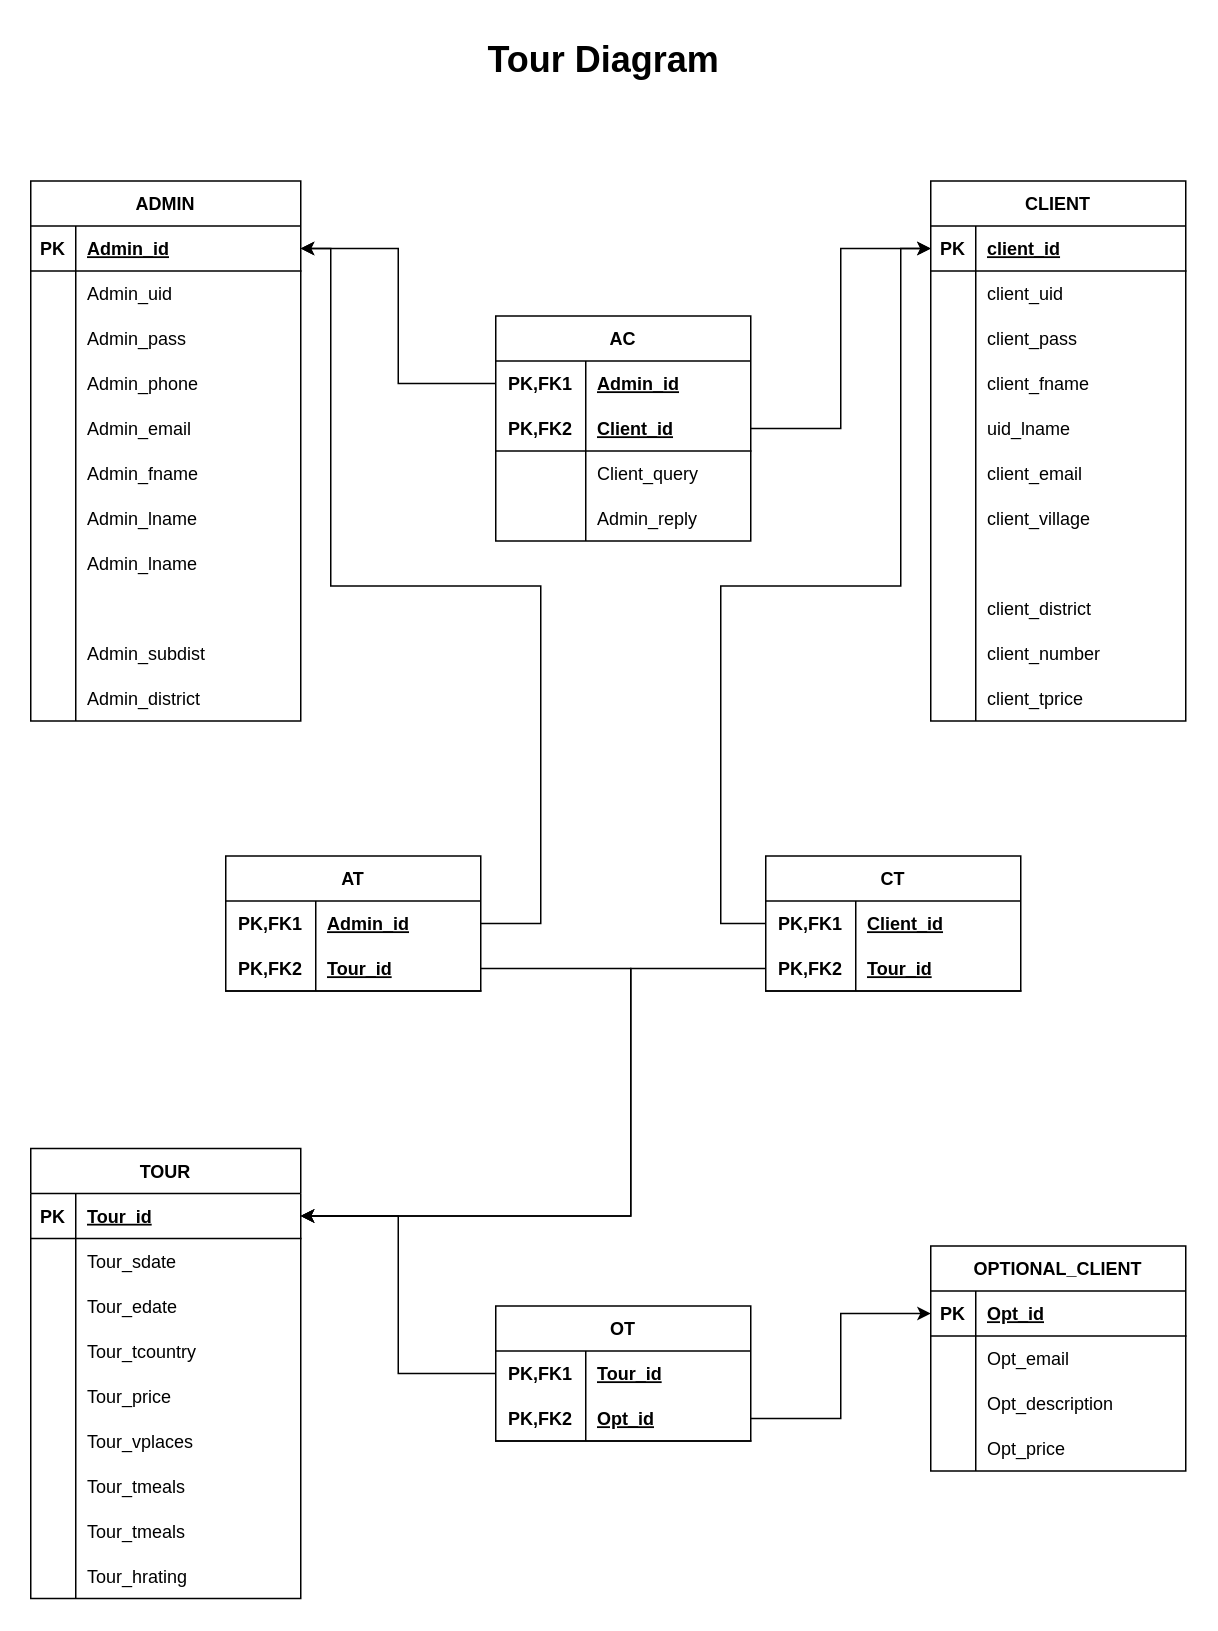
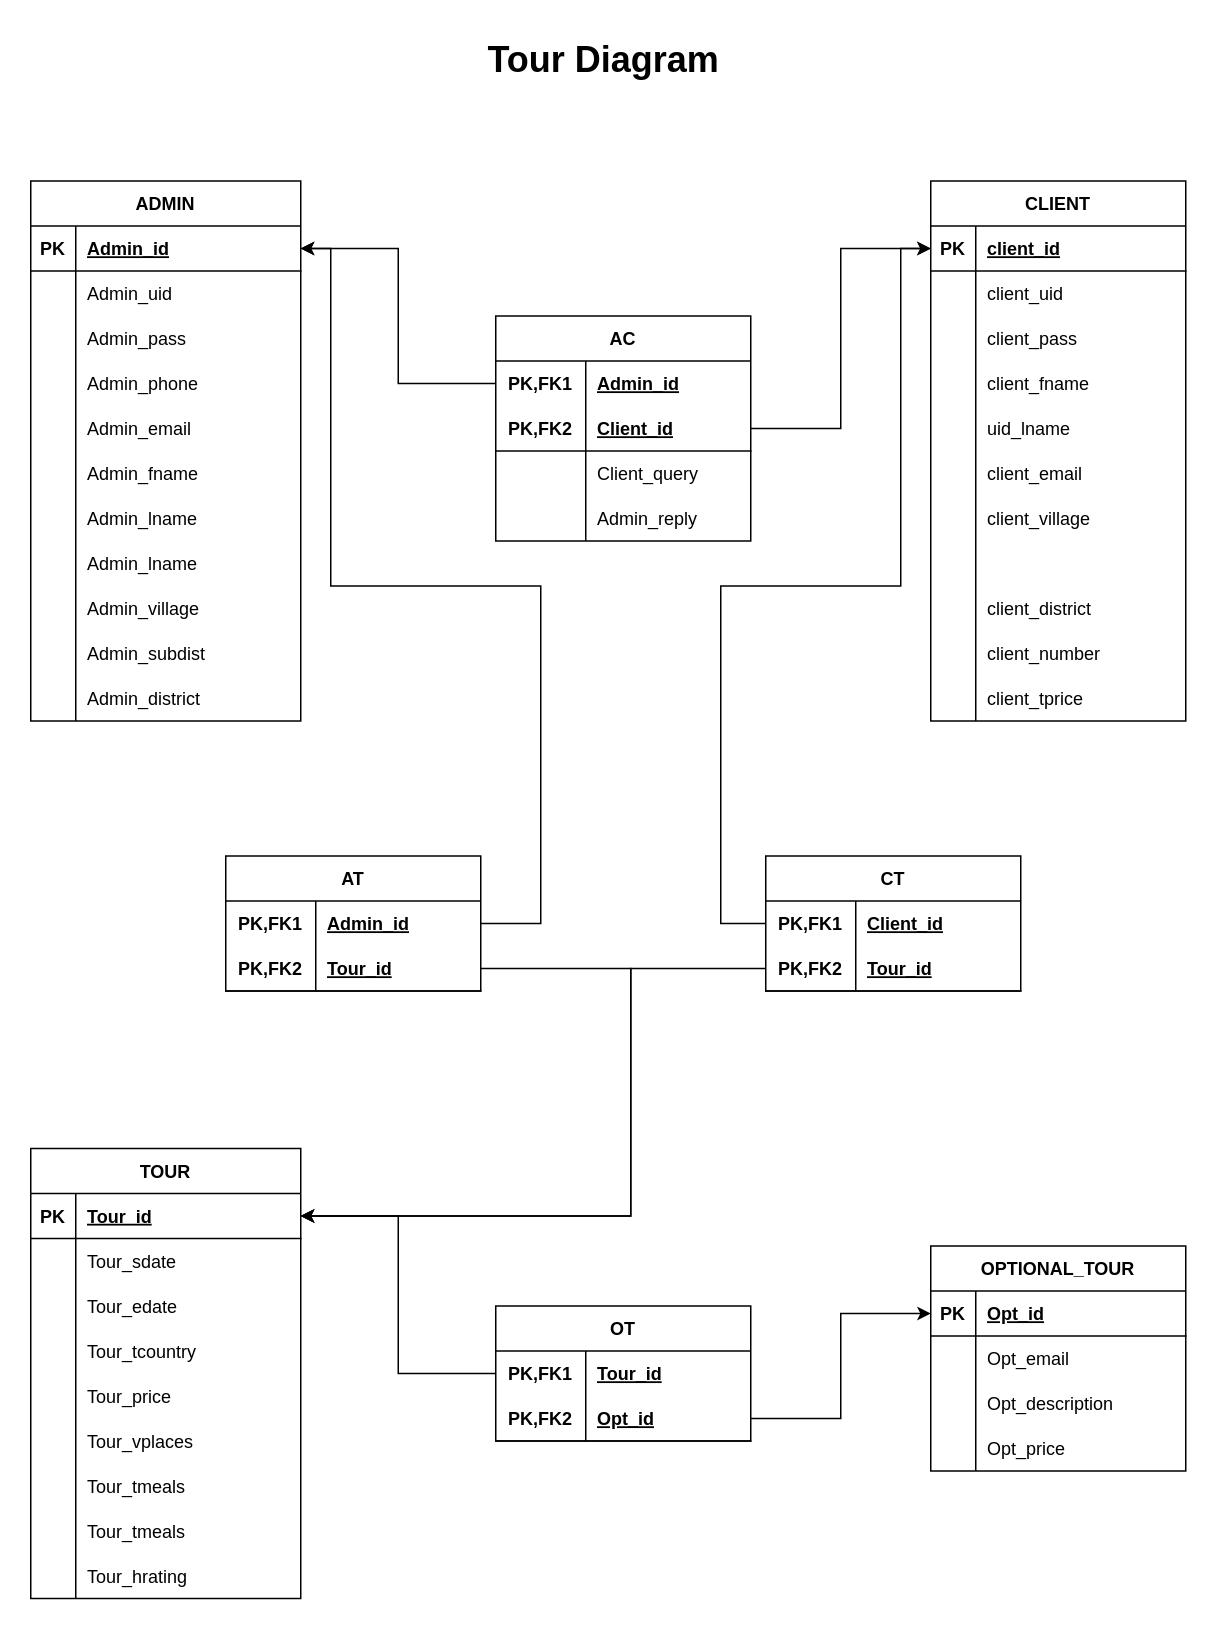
node "Admin_village": added
node "OPTIONAL_CLIENT": label "OPTIONAL_CLIENT" -> "OPTIONAL_TOUR"
